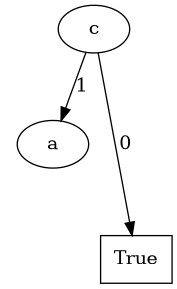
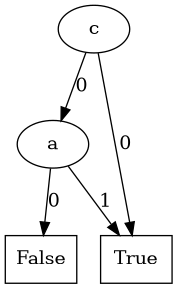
edge "c" -> "a": label "1" -> "0"
edge "a" -> "True": added, label "1"
node "False": added
